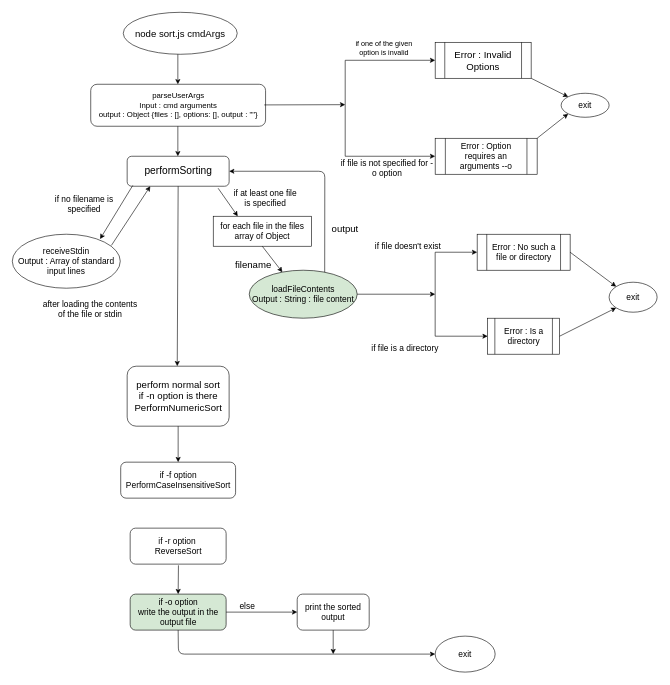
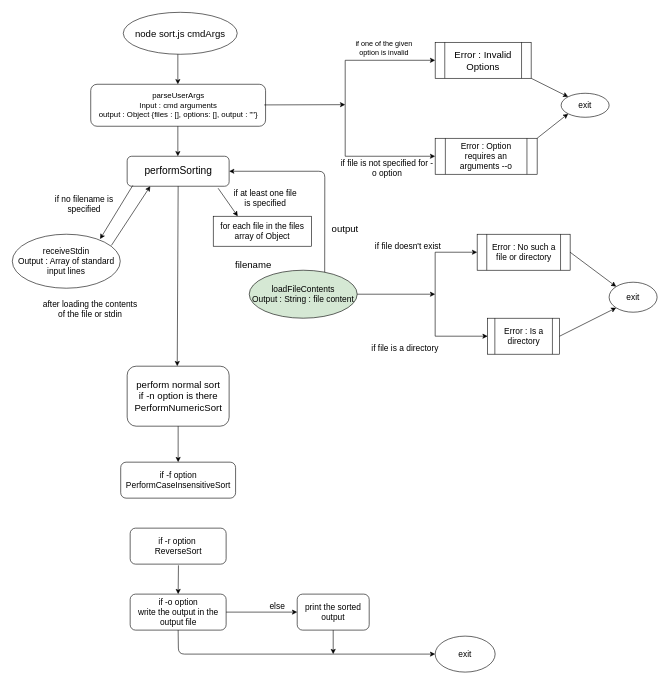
edge "for each file in the files array of Object" -> "loadFileContents Output : String : file content": removed
node "else": moved (248, 606) -> (278, 606)
node "if -o option write the output in the output file": fillcolor #d5e8d4 -> #ffffff
